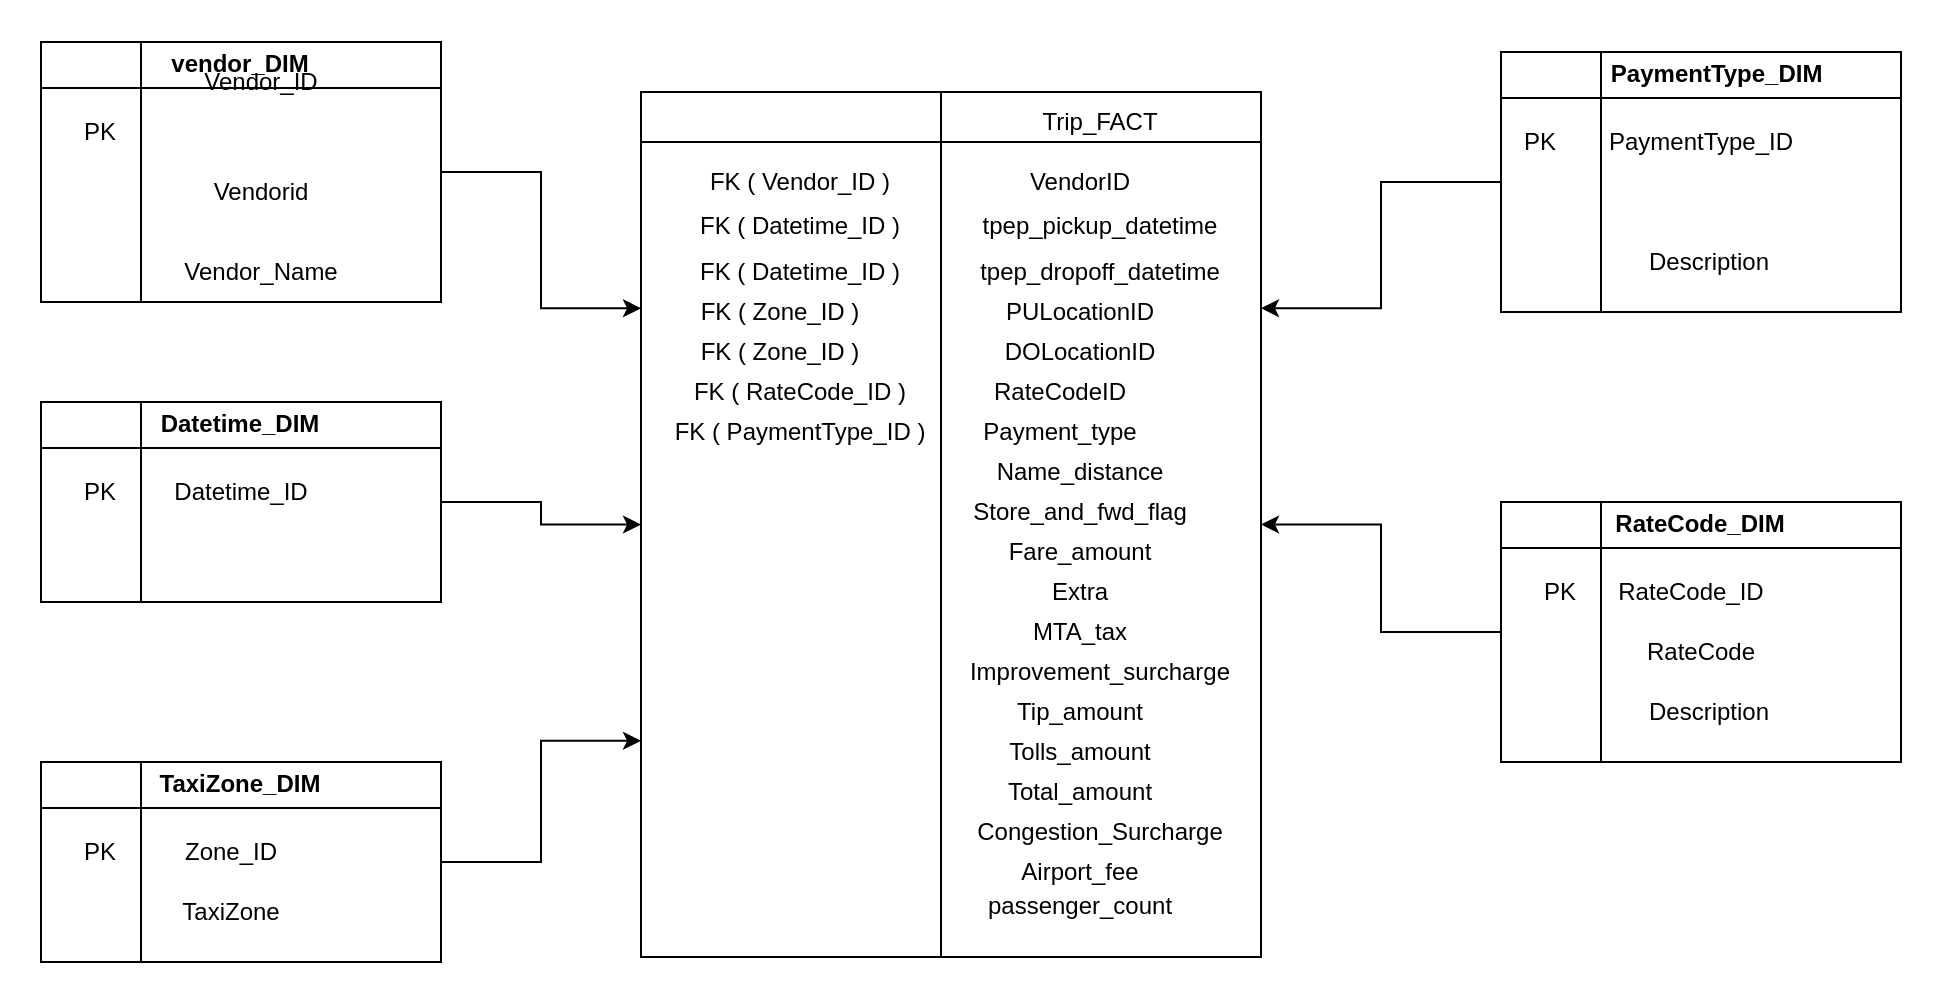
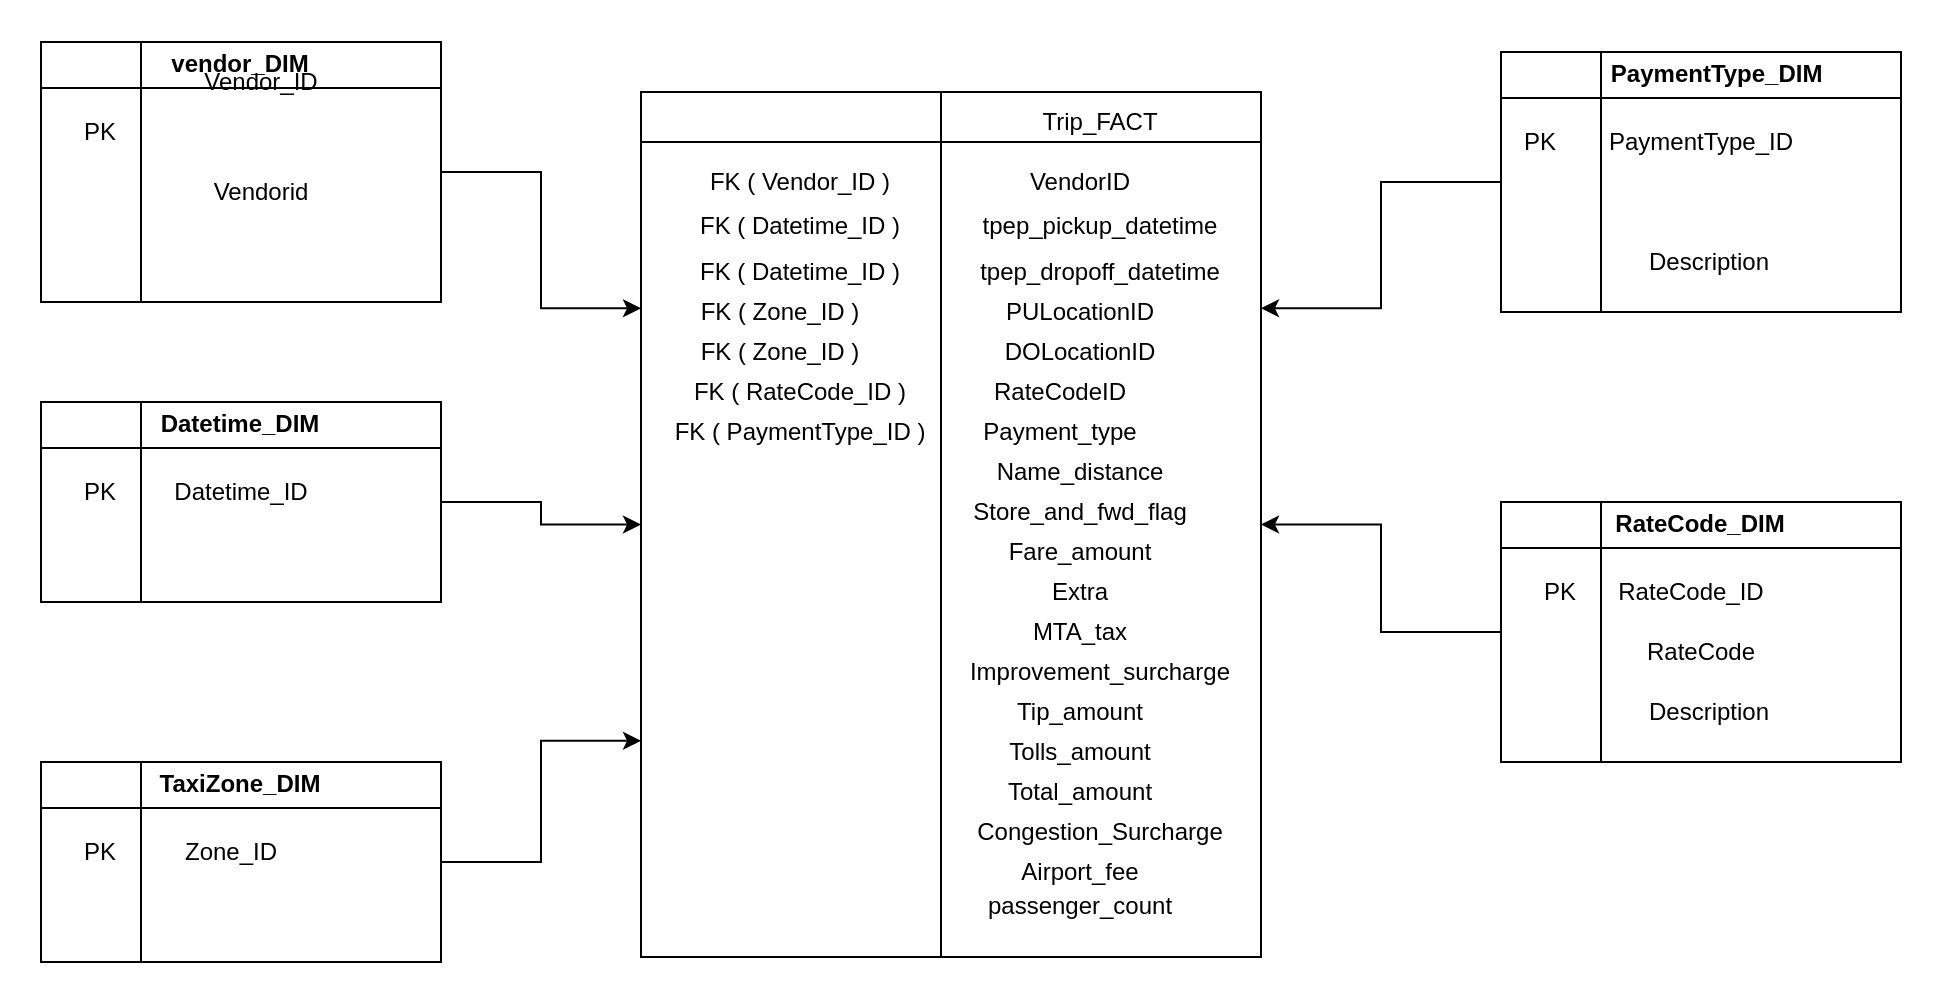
node "Vendor_Name": removed
node "TaxiZone": removed
